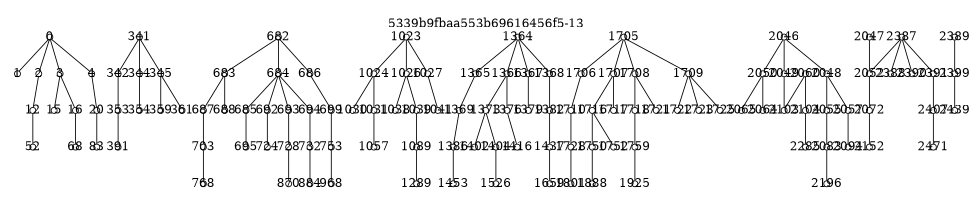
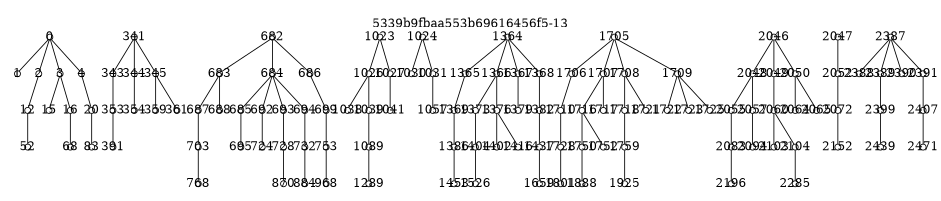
edge "1023" -- "1024": removed
edge "2387" -- "2052": now "2387" -- "2389"
node "342": label "342" -> "343"
edge "2049" -- "2103": now "2049" -- "2060"
edge "1373" -- "1402": now "1376" -- "1402"
